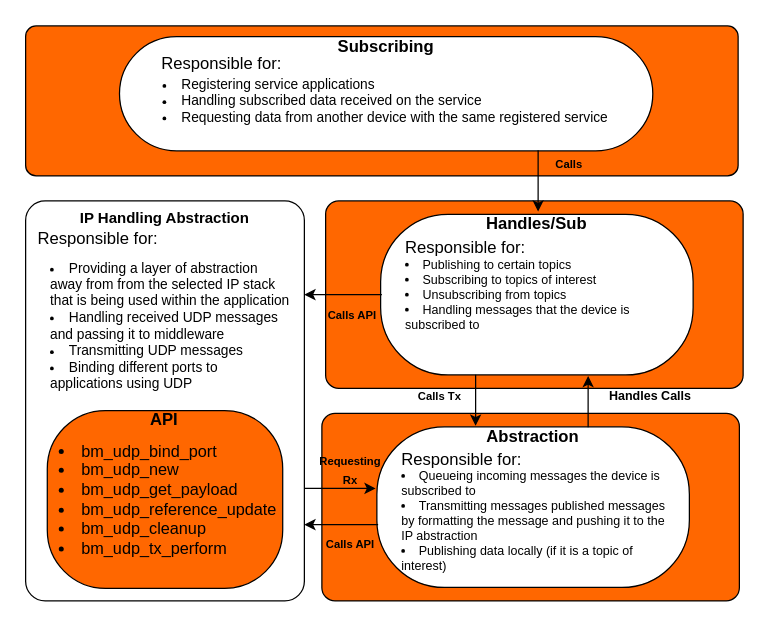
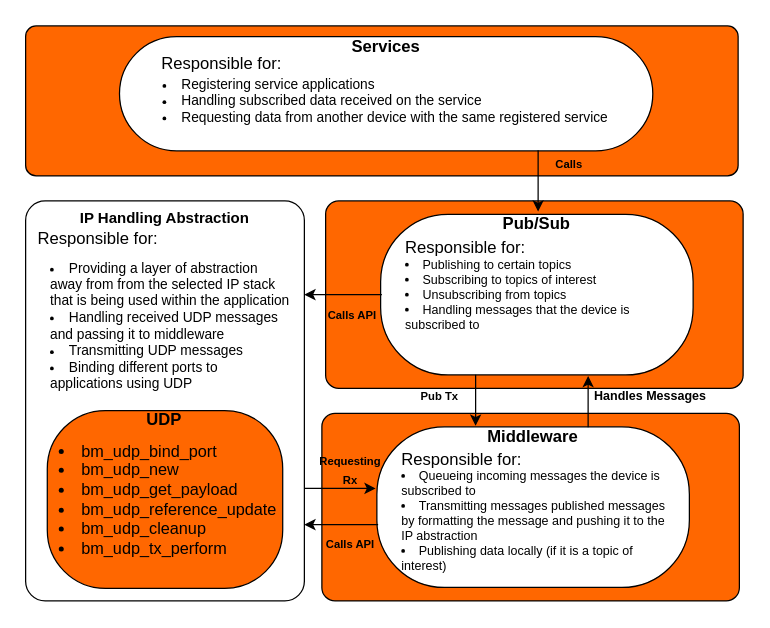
node "Subscribing": label "Subscribing" -> "Services"
node "Handles/Sub": label "Handles/Sub" -> "Pub/Sub"
node "Calls Tx": label "Calls Tx" -> "Pub Tx"
node "Handles Calls": label "Handles Calls" -> "Handles Messages"
node "API": label "API" -> "UDP"
node "Abstraction": label "Abstraction" -> "Middleware"
